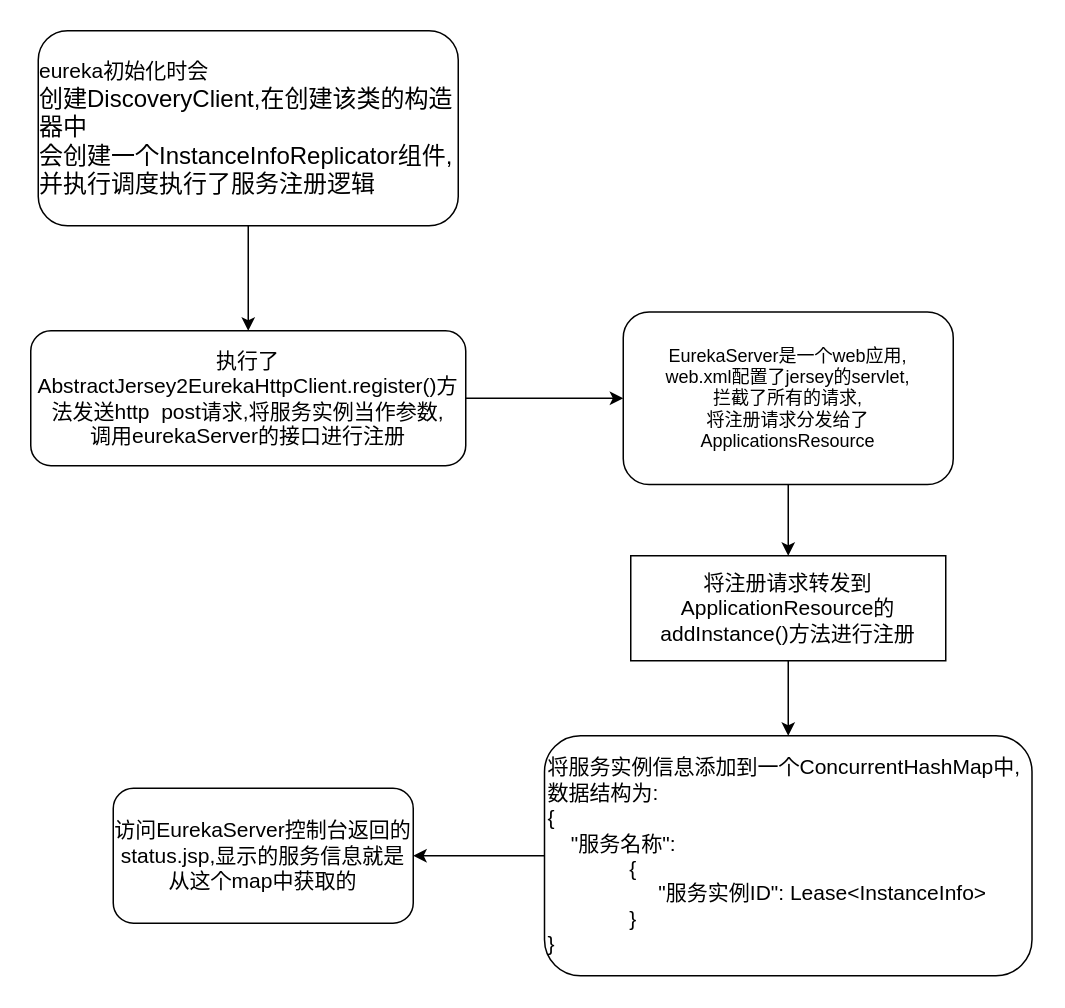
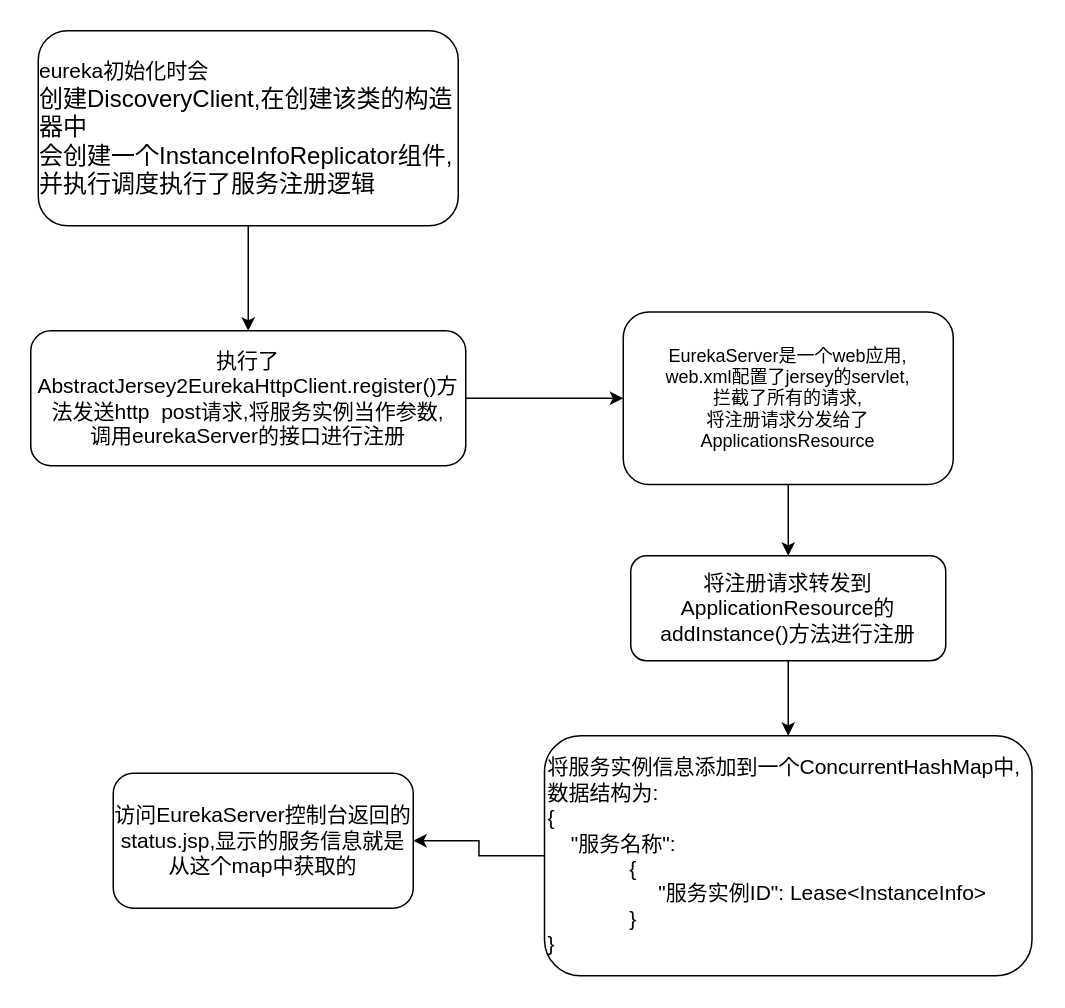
node "将注册请求转发到ApplicationResource的addInstance()方法进行注册": shape rectangle -> rounded rectangle
node "访问EurekaServer控制台返回的status.jsp,显示的服务信息就是从这个map中获取的": moved (263, 856) -> (263, 841)
